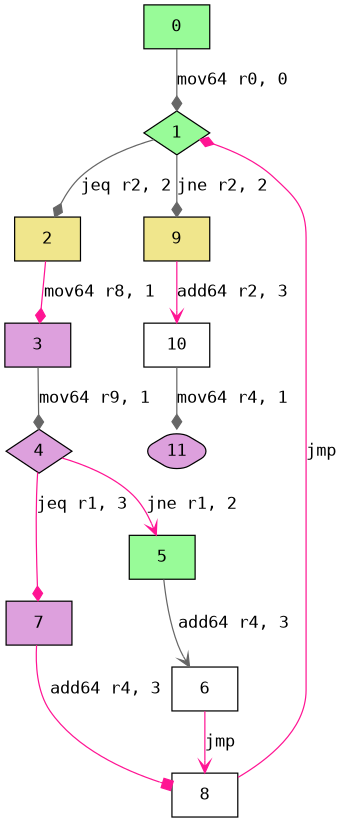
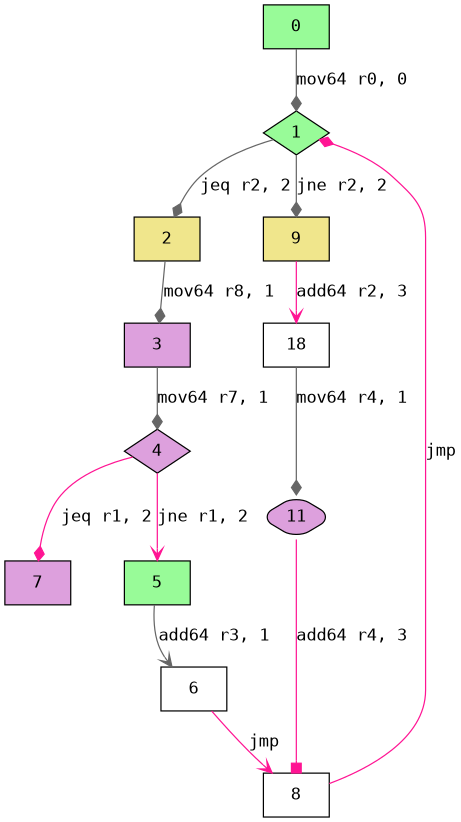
edge "2" -> "3": color deeppink -> gray40
node "10": label "10" -> "18"
edge "3" -> "4": label "mov64 r9, 1" -> "mov64 r7, 1"
edge "4" -> "7": label "jeq r1, 3" -> "jeq r1, 2"
edge "5" -> "6": label "add64 r4, 3" -> "add64 r3, 1"
edge "7" -> "8": now "11" -> "8"
